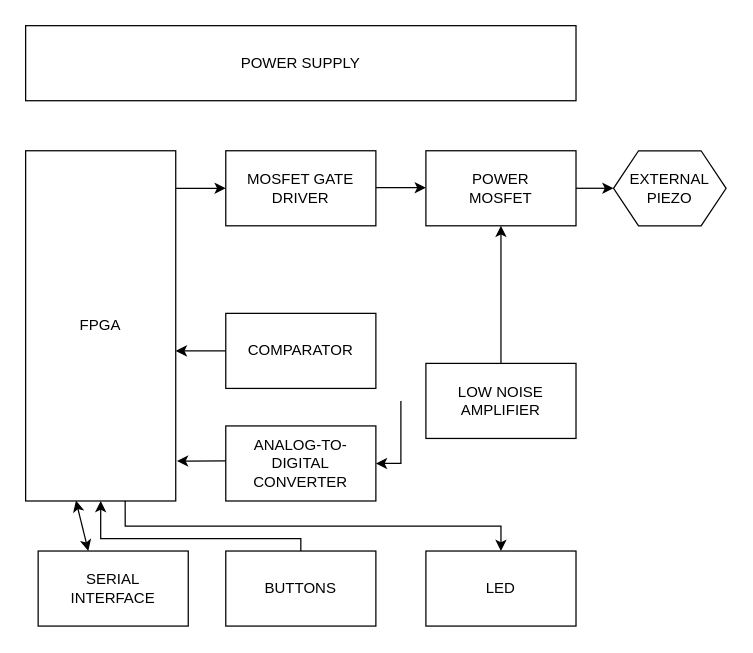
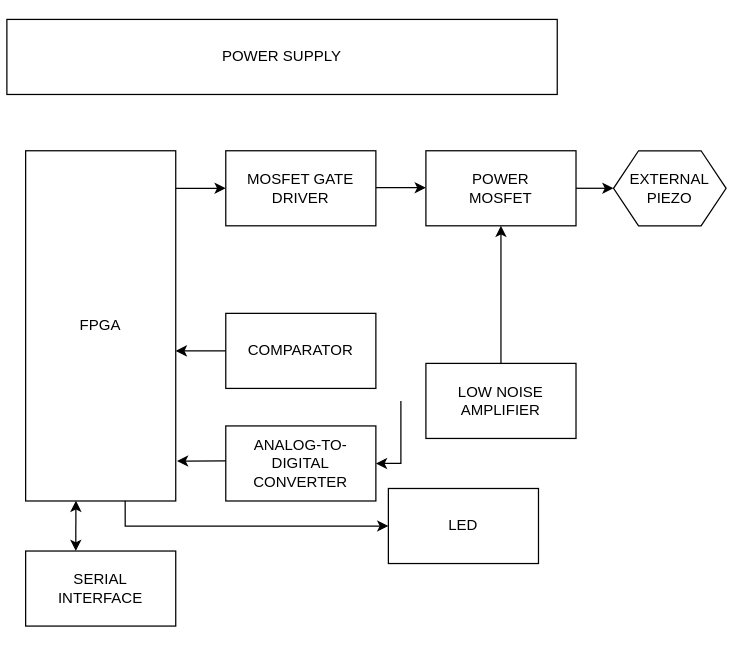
node "POWER SUPPLY": moved (301, 63) -> (282, 57)
edge "BUTTONS" -> "FPGA": removed
node "SERIAL INTERFACE": moved (113, 588) -> (101, 588)
node "BUTTONS": removed
node "LED": moved (501, 588) -> (463, 526)
